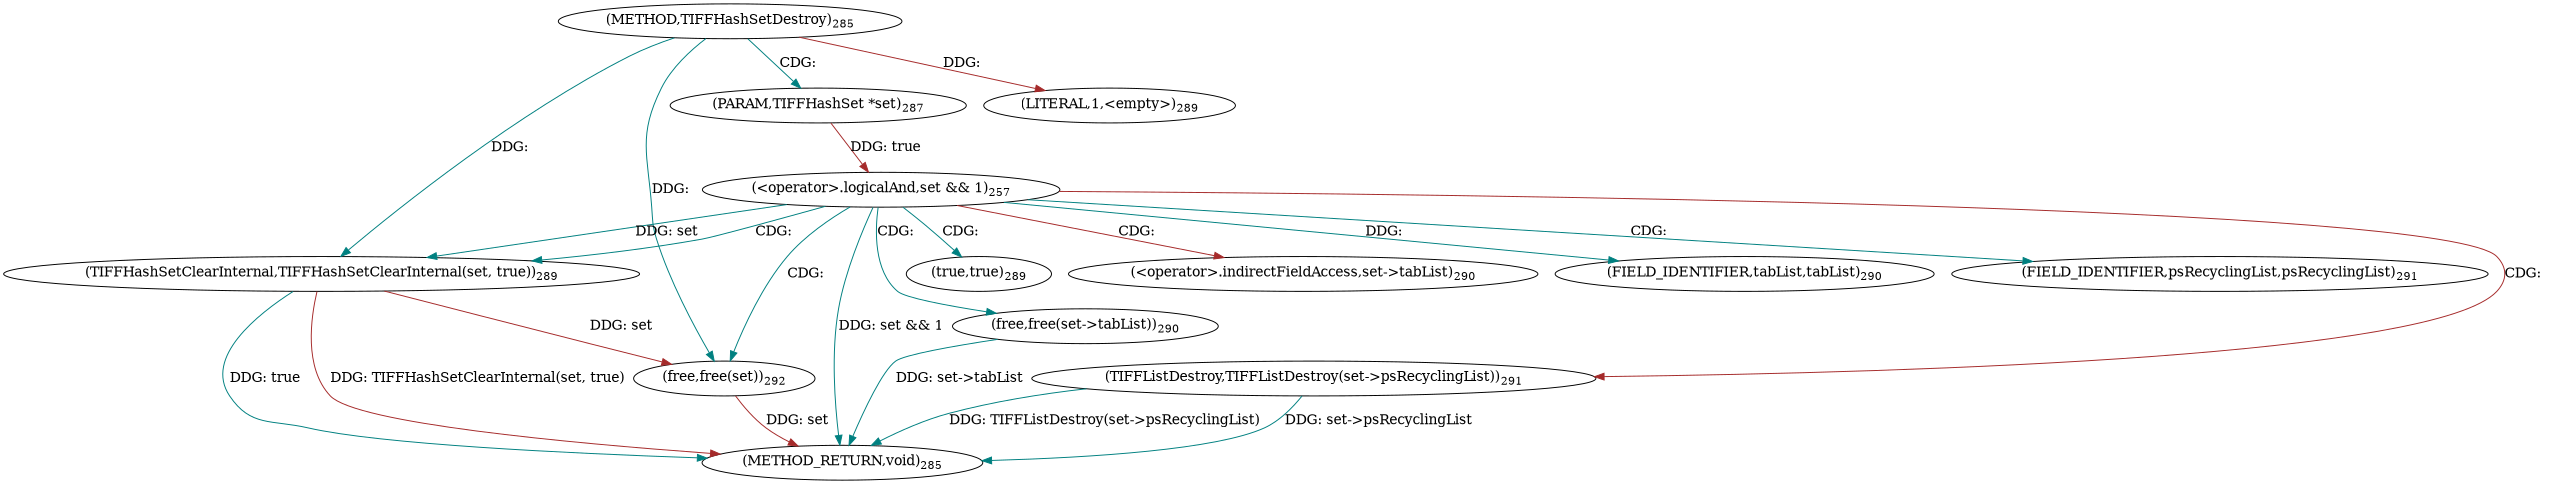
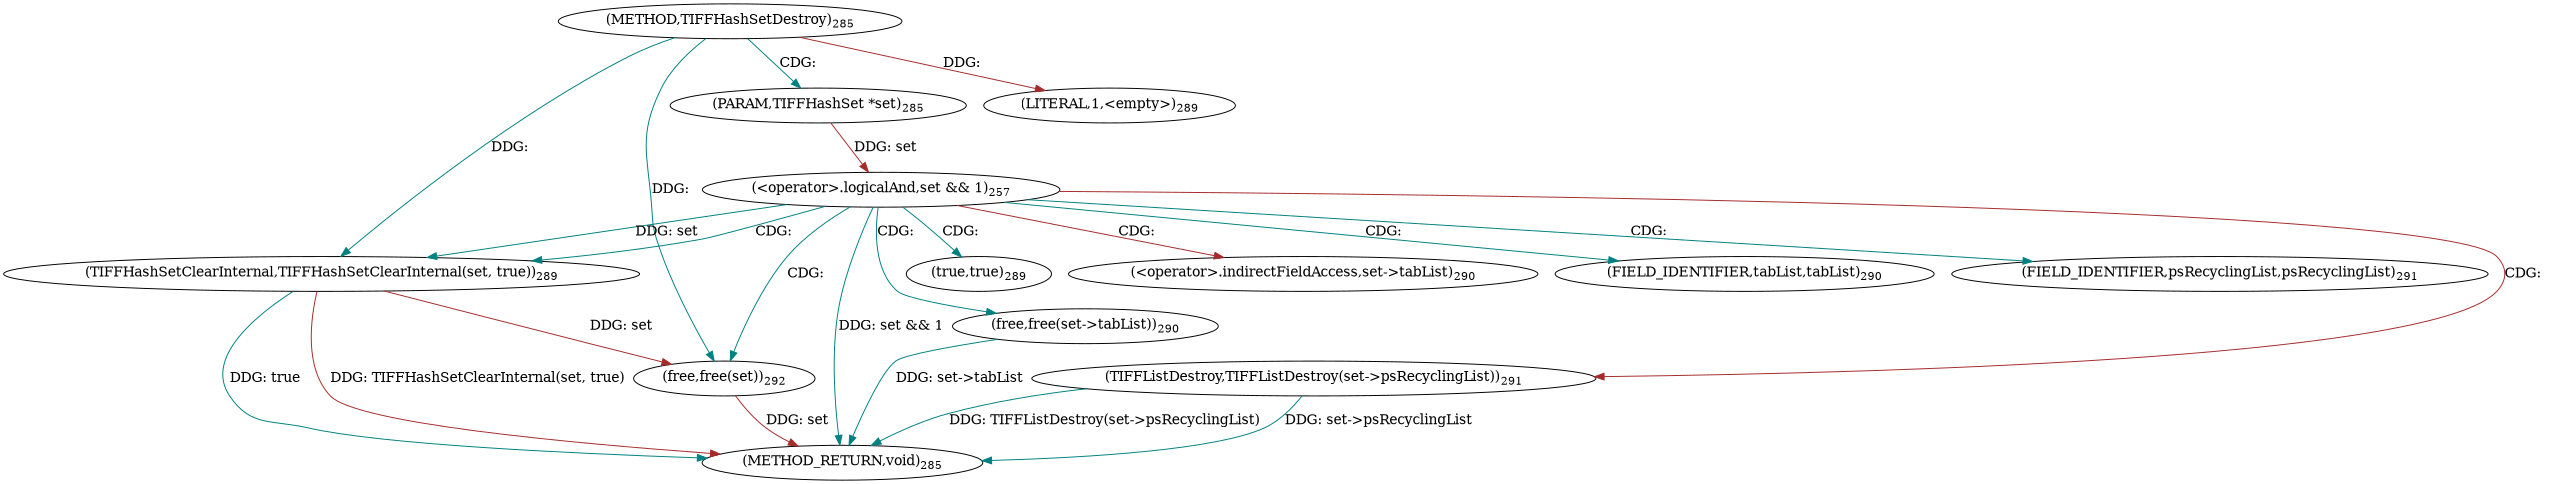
node "(PARAM,TIFFHashSet *set)": text "287" -> "285"
edge "(PARAM,TIFFHashSet *set)" -> "(<operator>.logicalAnd,set && 1)": label "DDG: true" -> "DDG: set"
edge "(<operator>.logicalAnd,set && 1)" -> "(FIELD_IDENTIFIER,tabList,tabList)": label "DDG: " -> "CDG: "
